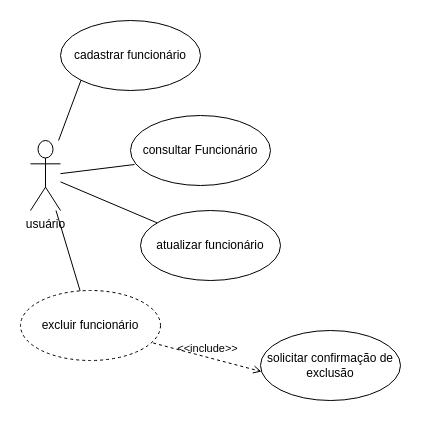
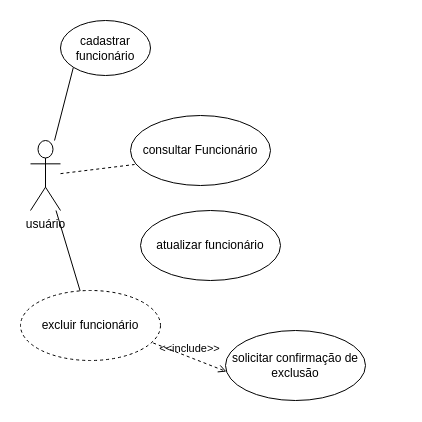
node "cadastrar funcionário": size 140x70 -> 90x55
edge "consultar Funcionário" -- "usuário": style solid -> dashed
edge "usuário" -- "atualizar funcionário": removed
node "solicitar confirmação de exclusão": moved (331, 366) -> (296, 366)
